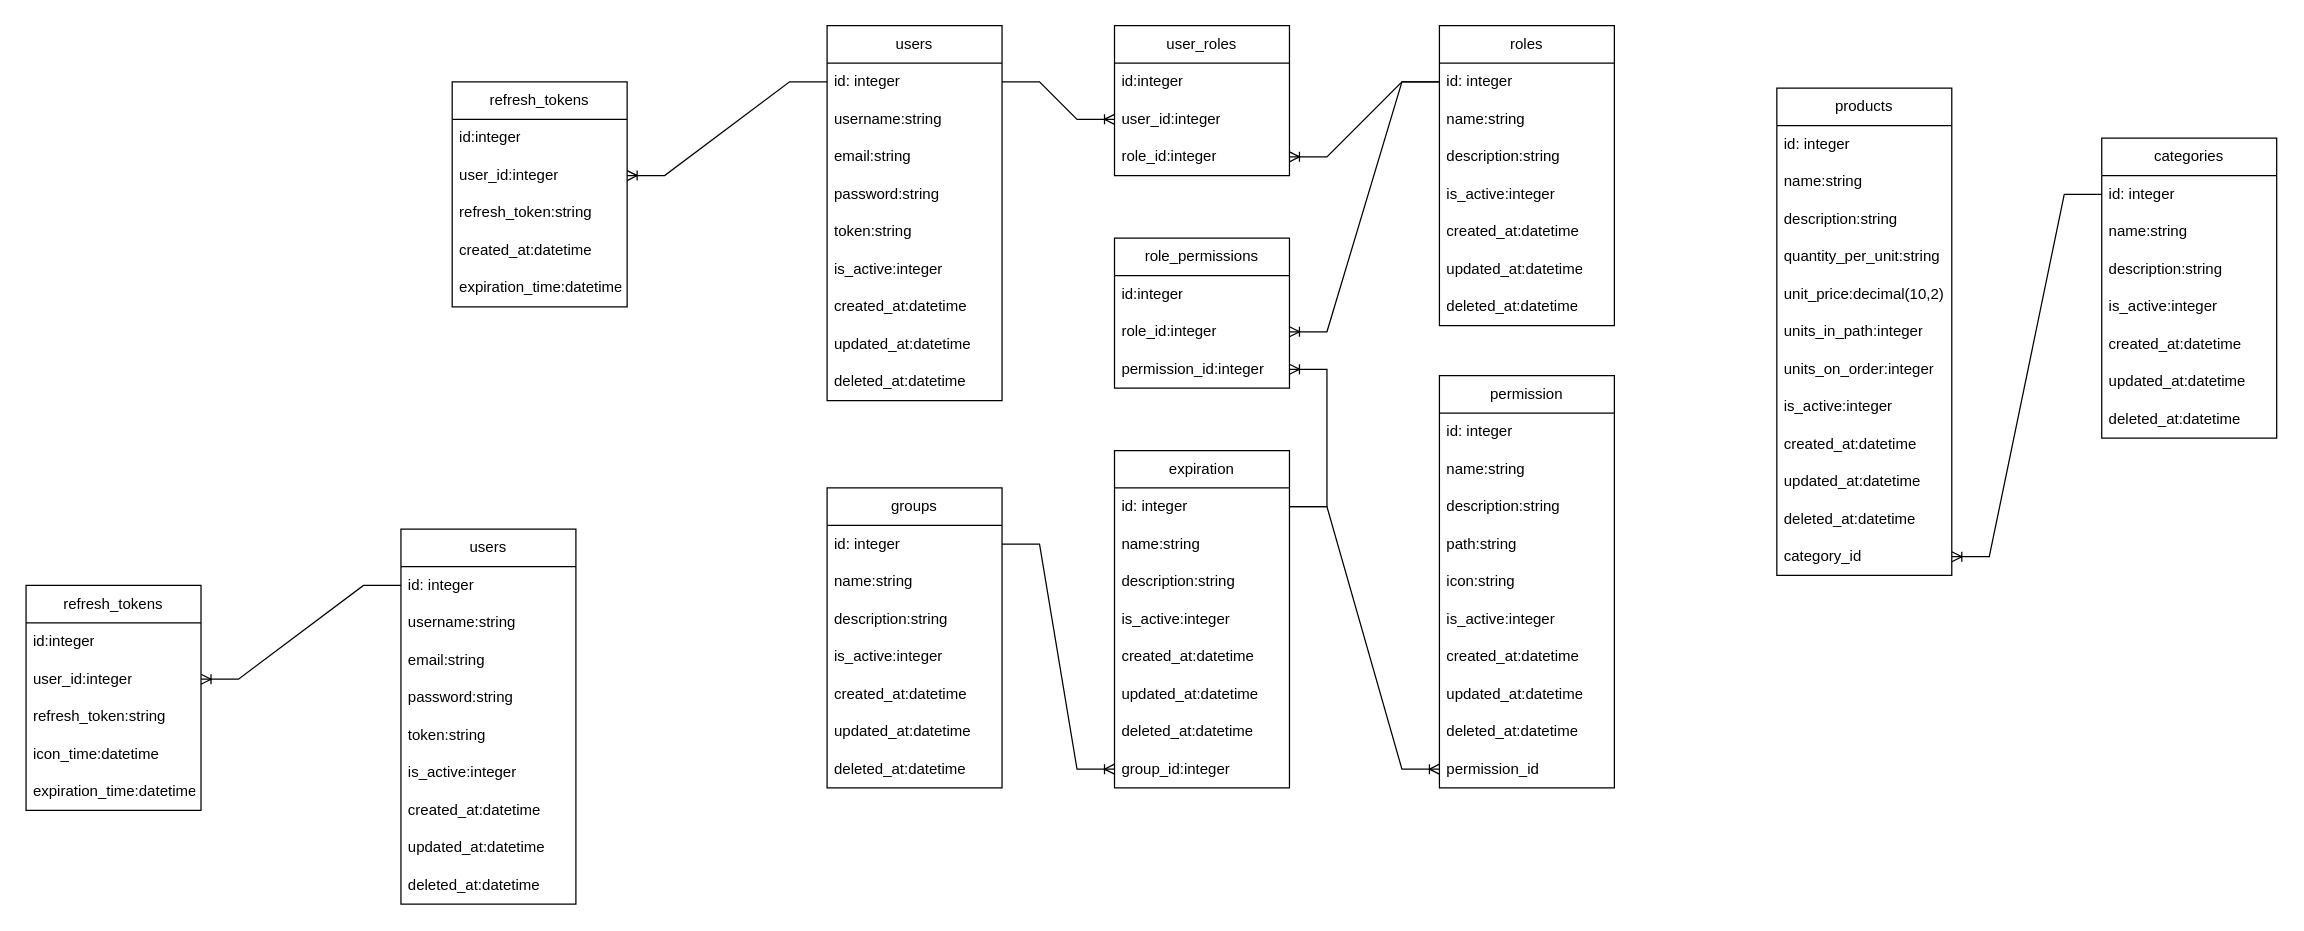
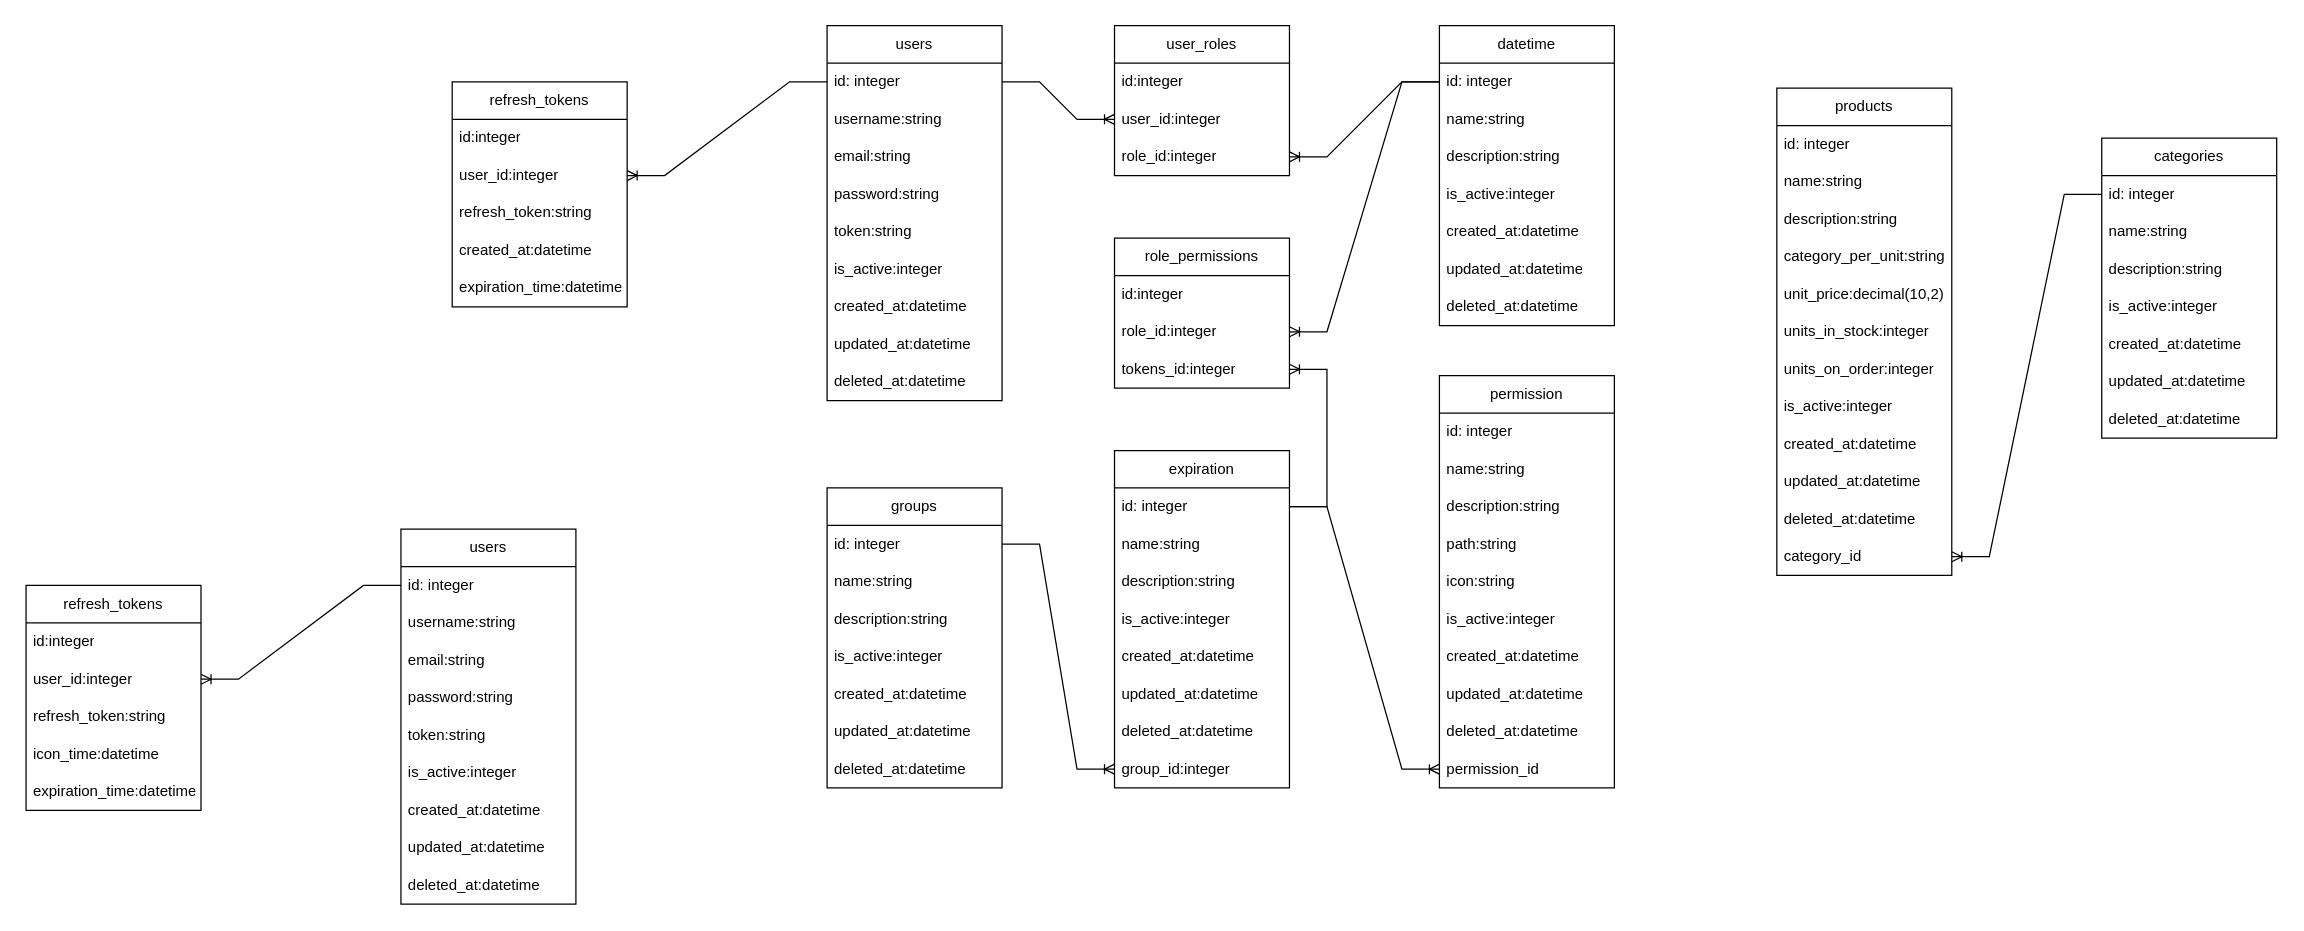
node "roles": label "roles" -> "datetime"
node "quantity_per_unit:string": label "quantity_per_unit:string" -> "category_per_unit:string"
node "units_in_path:integer": label "units_in_path:integer" -> "units_in_stock:integer"
node "permission_id:integer": label "permission_id:integer" -> "tokens_id:integer"
